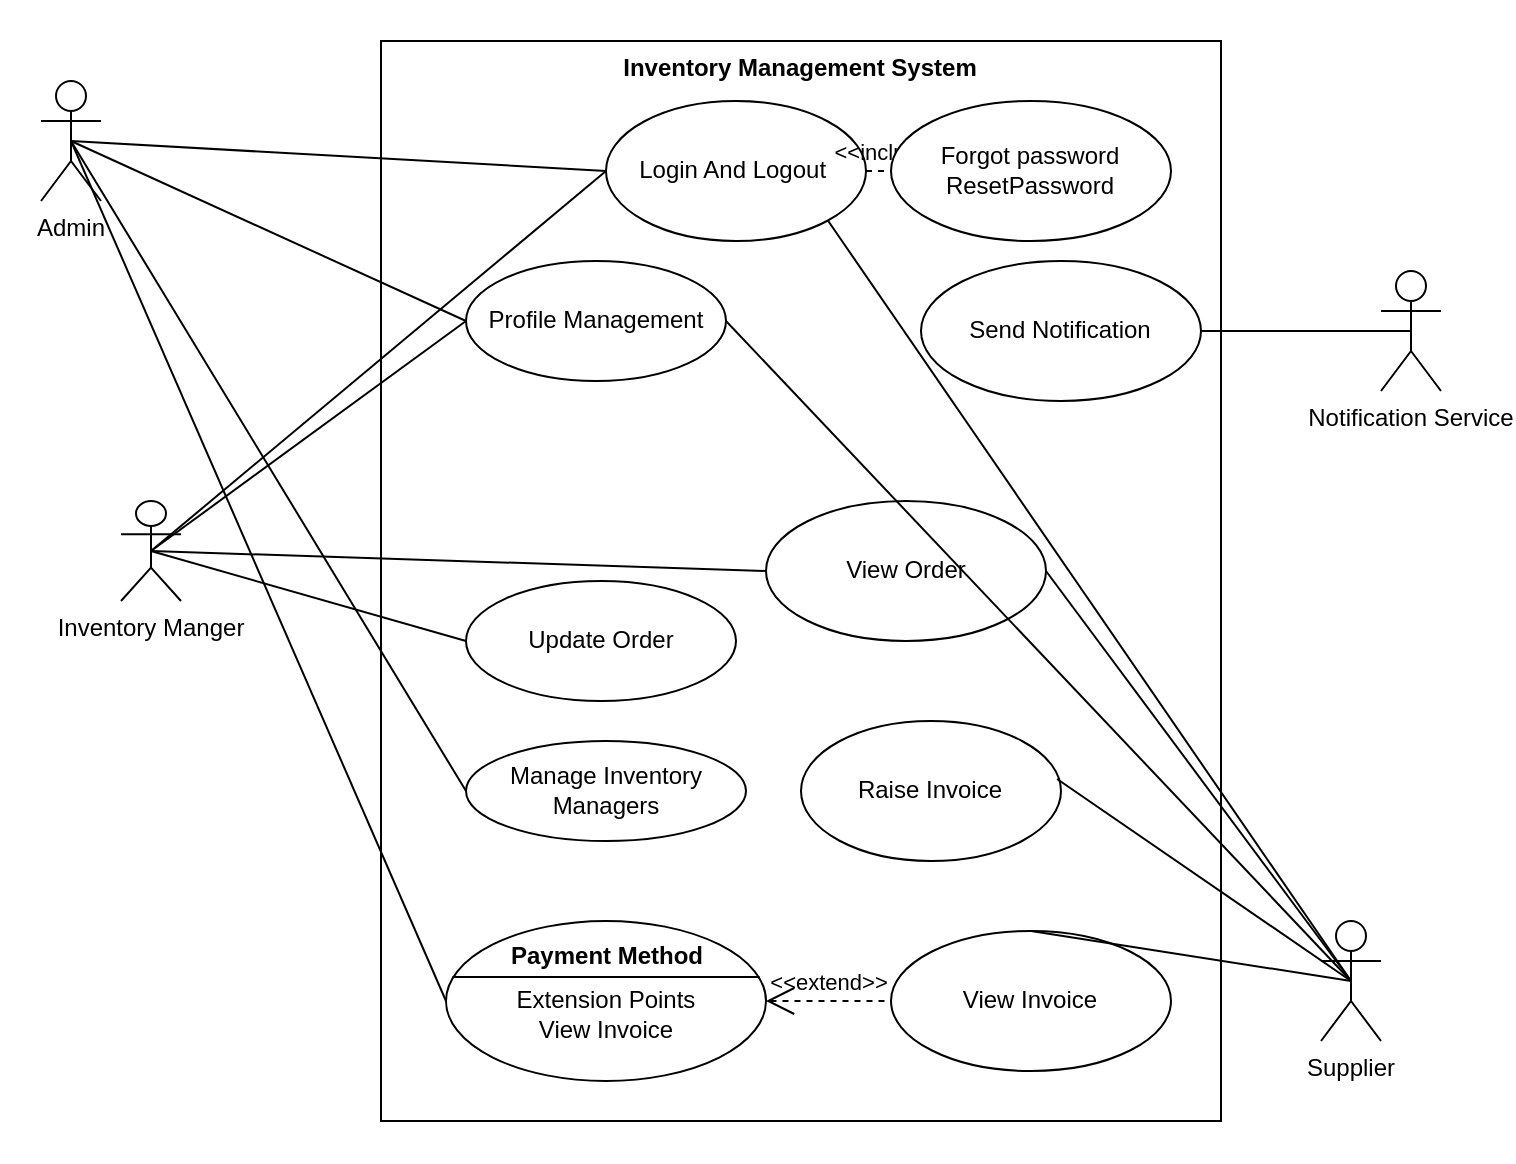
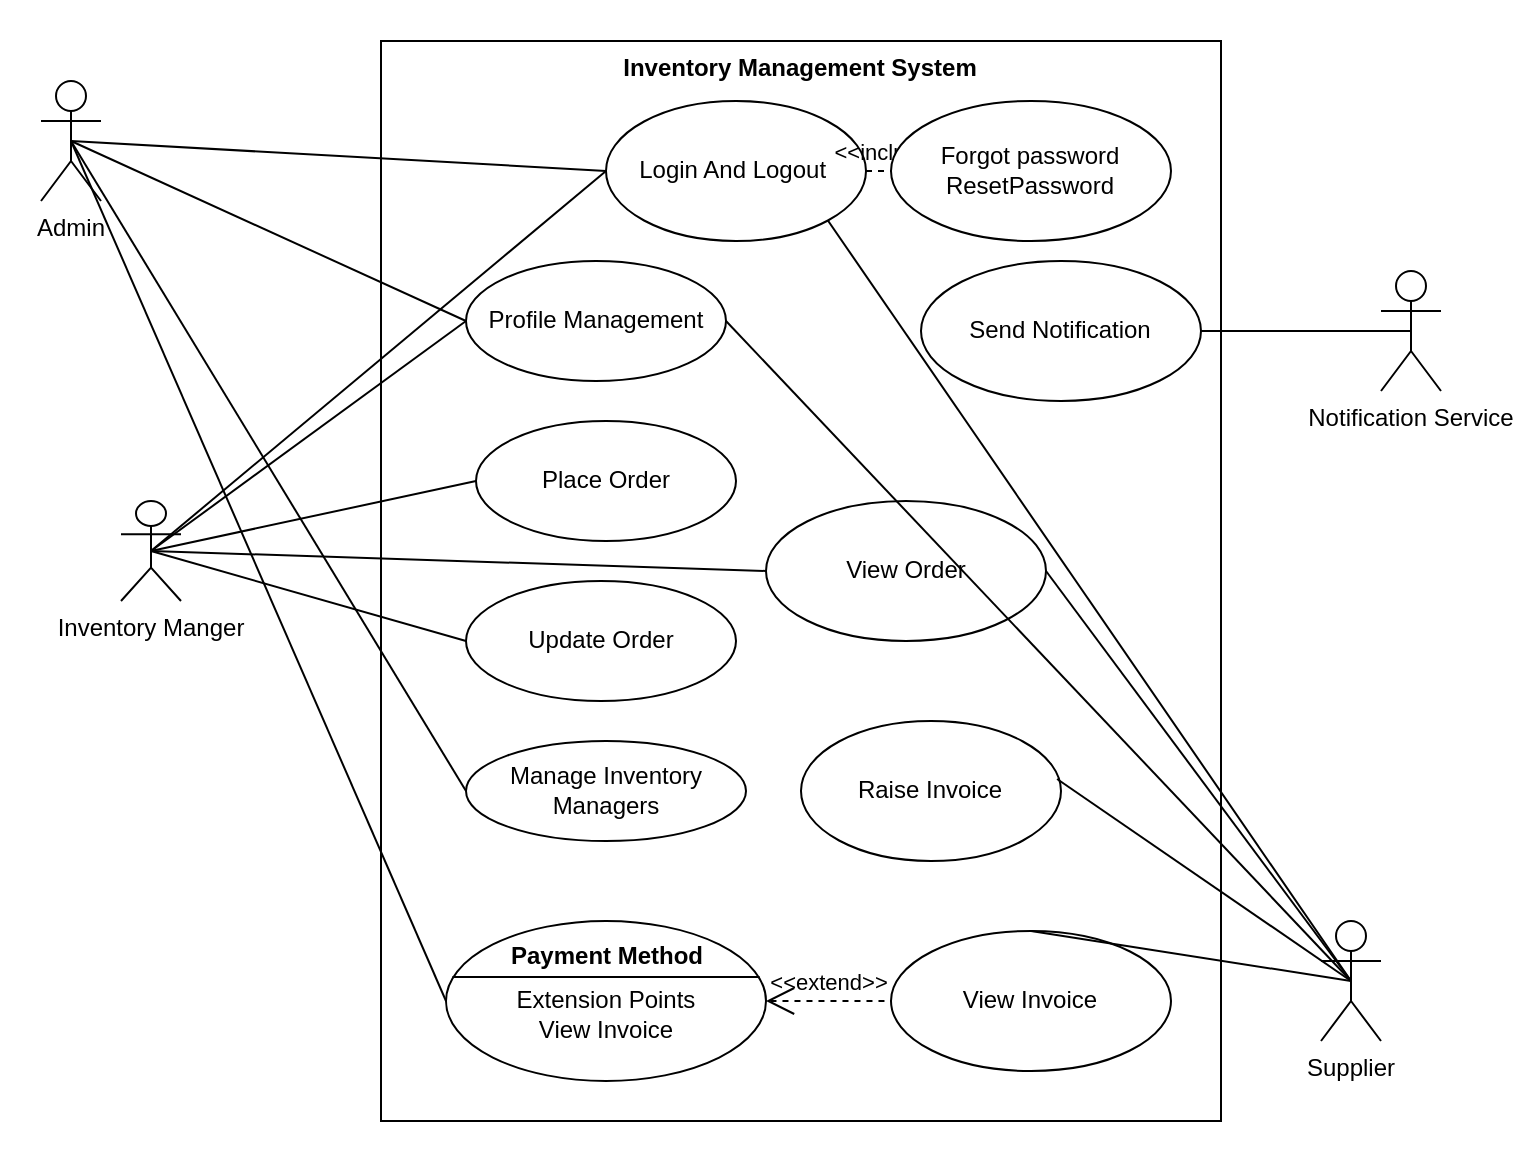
node "Place Order": added
edge "Place Order" -- "Inventory Manger": added
